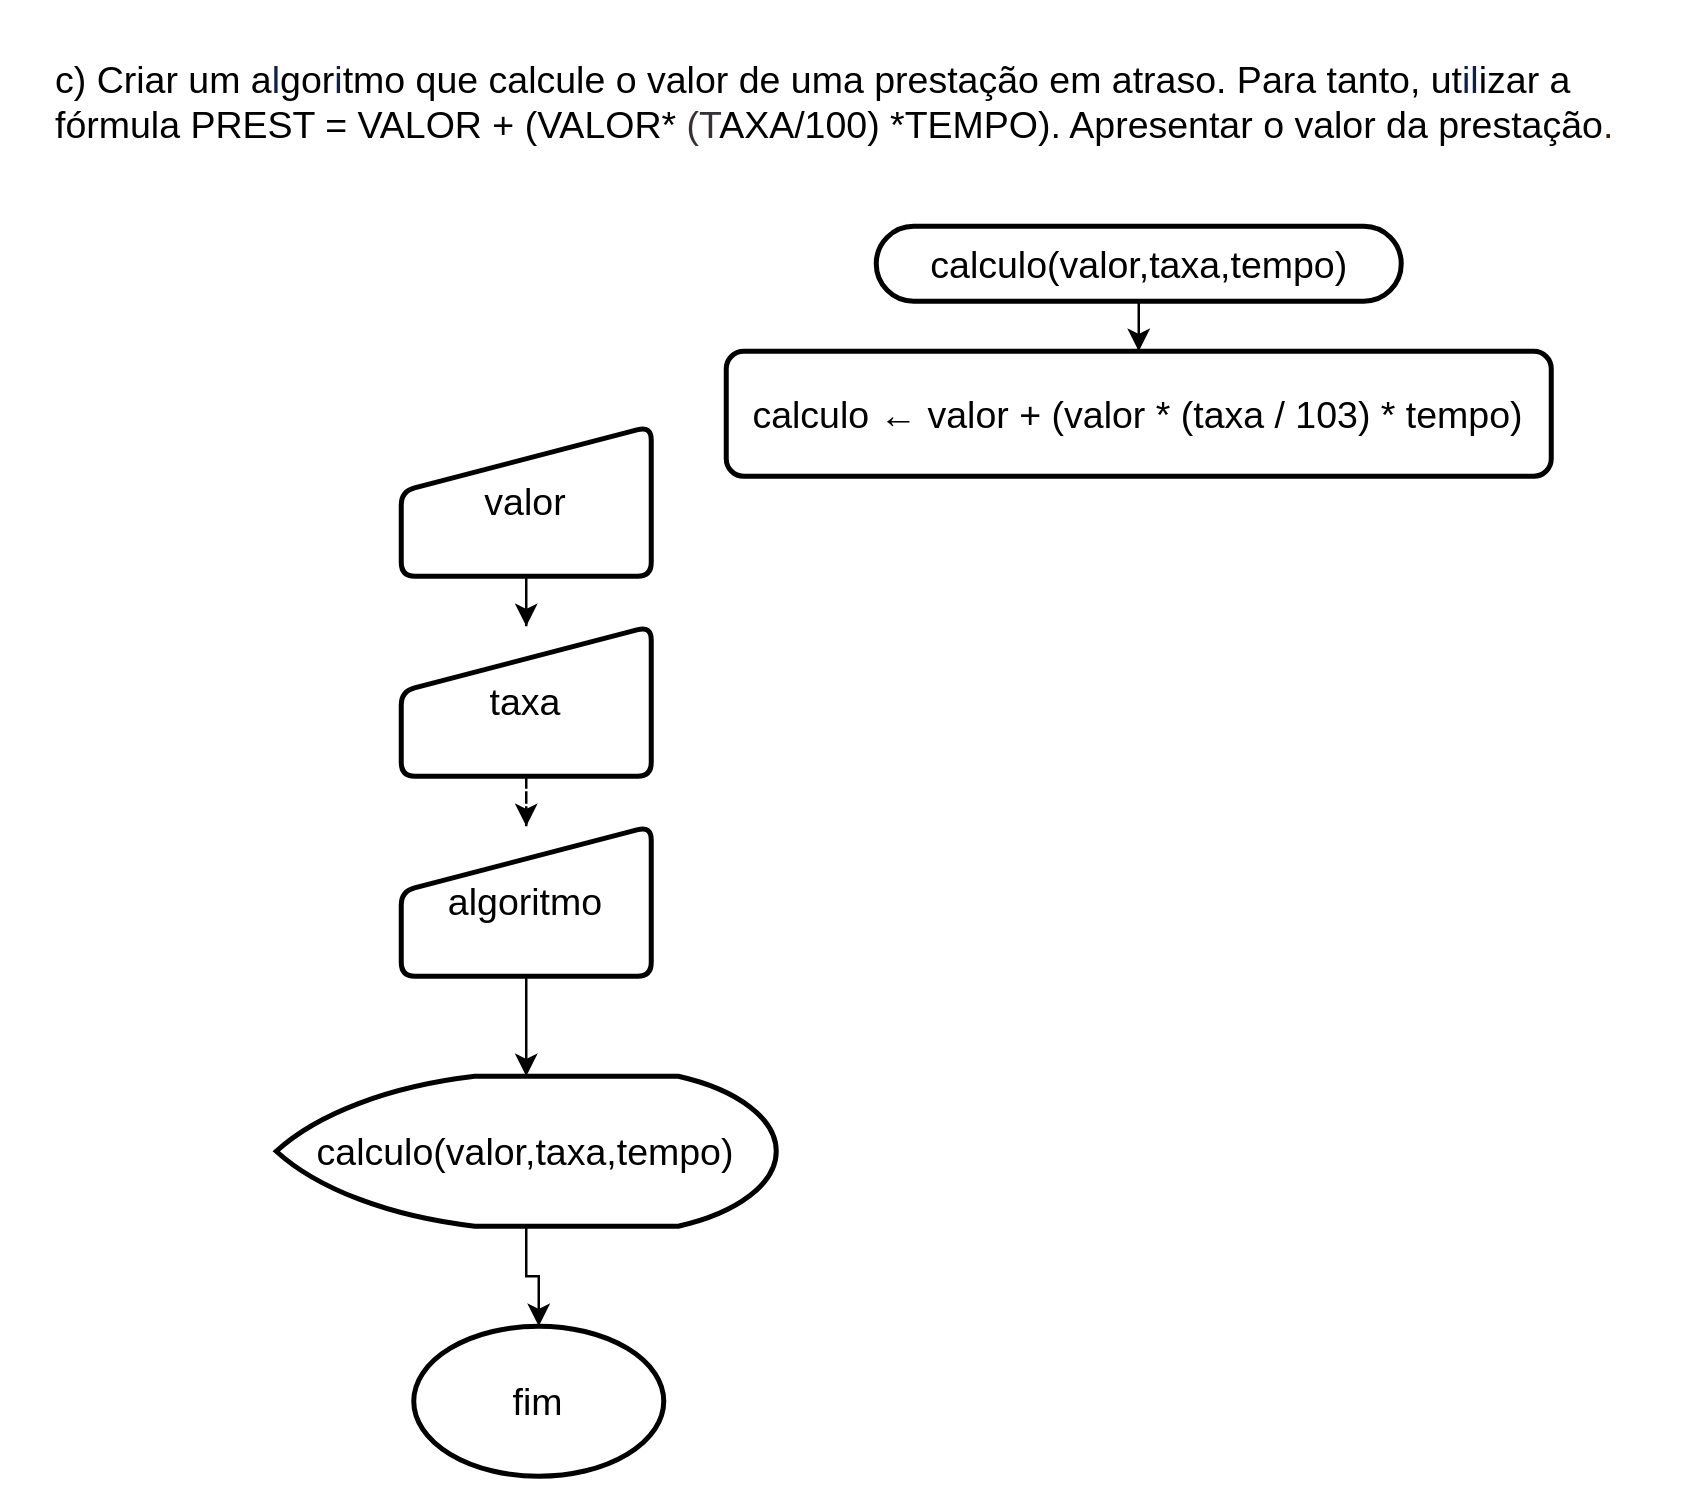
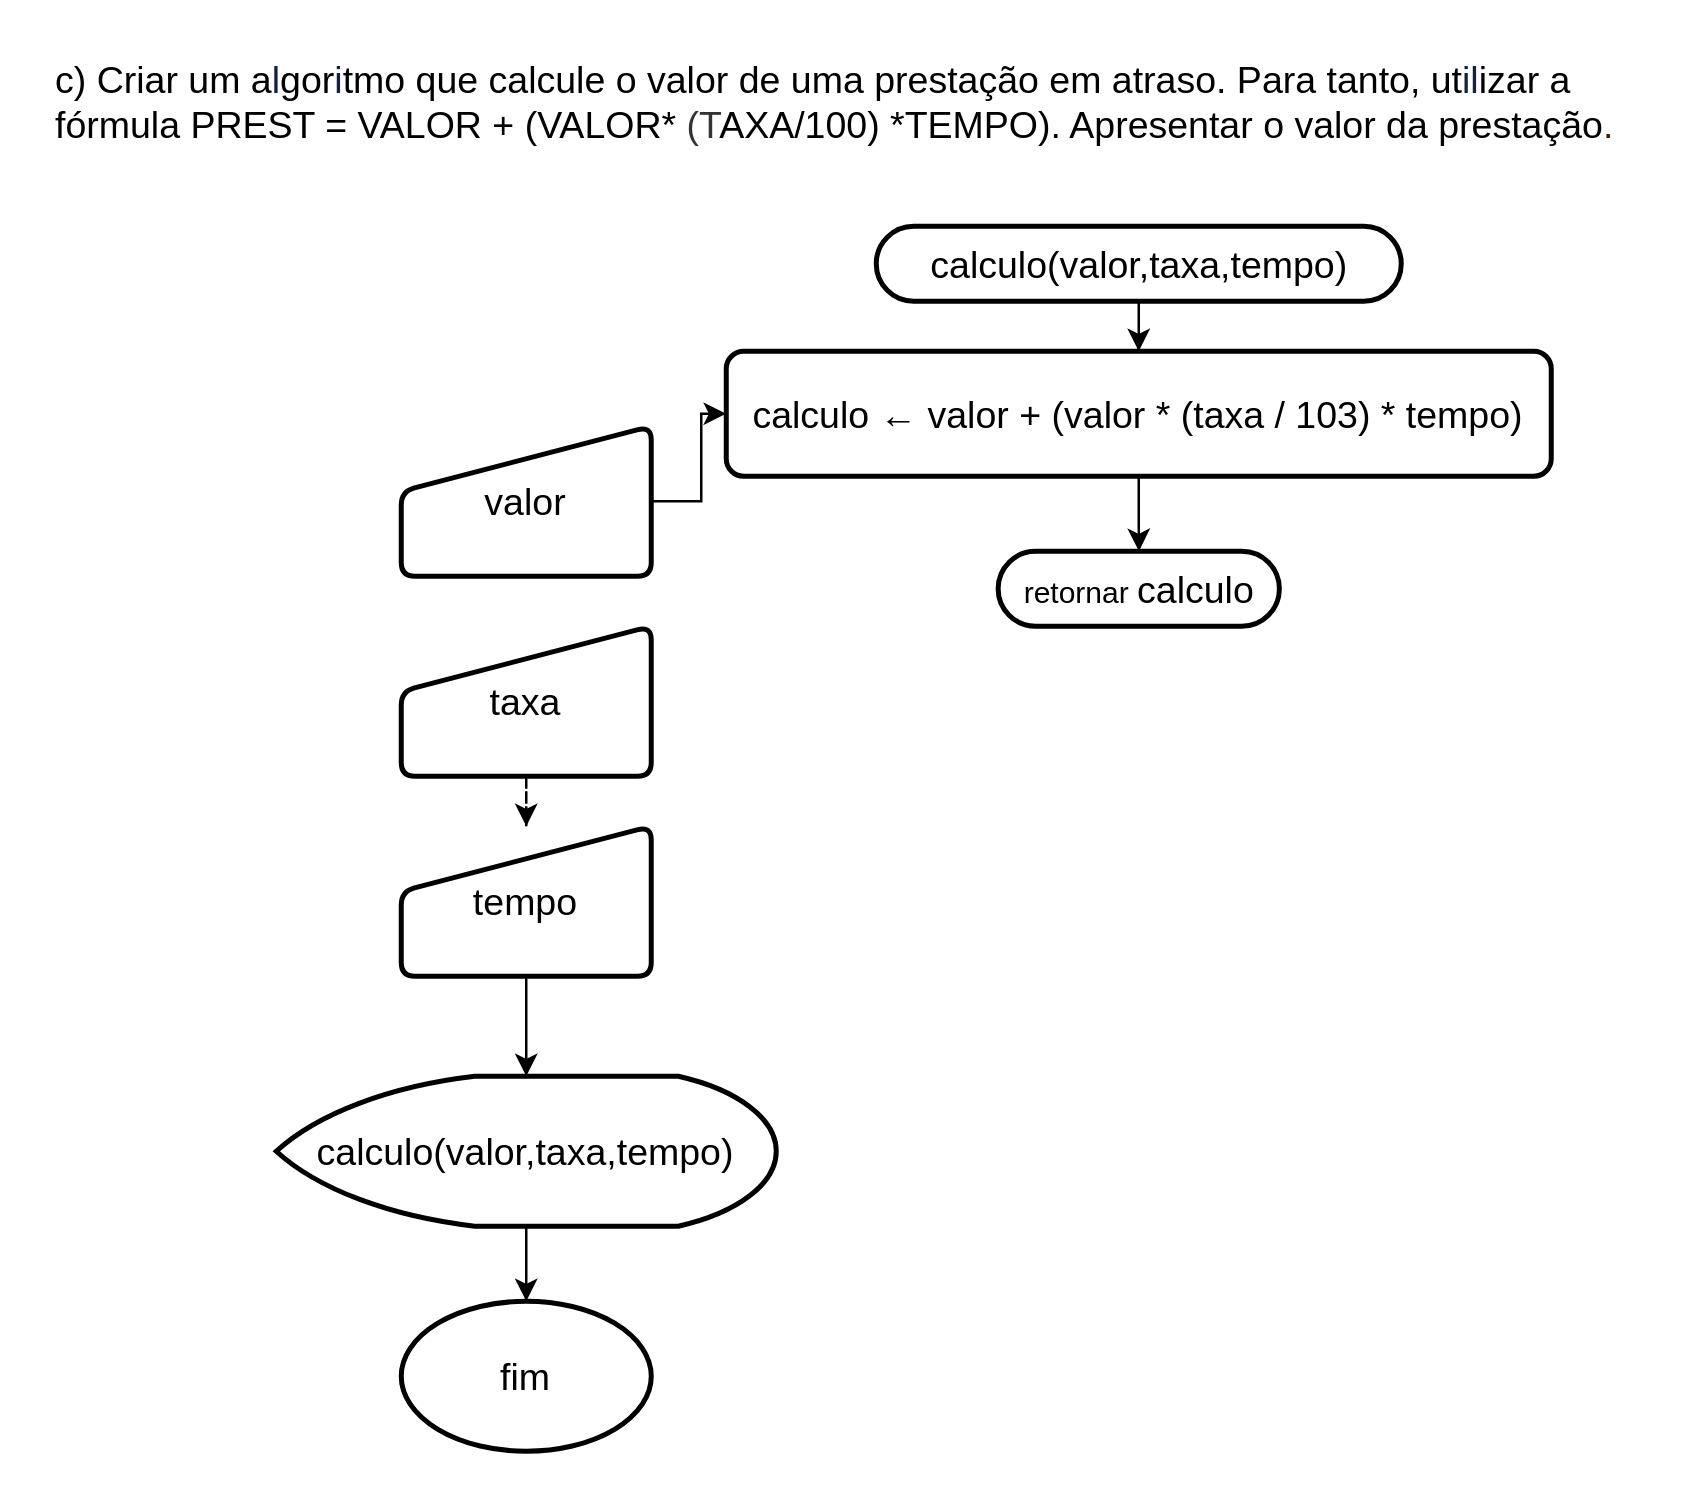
edge "calculo ← valor + (valor * (taxa / 103) * tempo)" -> "retornar calculo": added
node "retornar calculo": added
edge "valor" -> "taxa": now "valor" -> "calculo ← valor + (valor * (taxa / 103) * tempo)"
node "algoritmo": label "algoritmo" -> "tempo"
node "fim": moved (539, 1401) -> (526, 1376)
